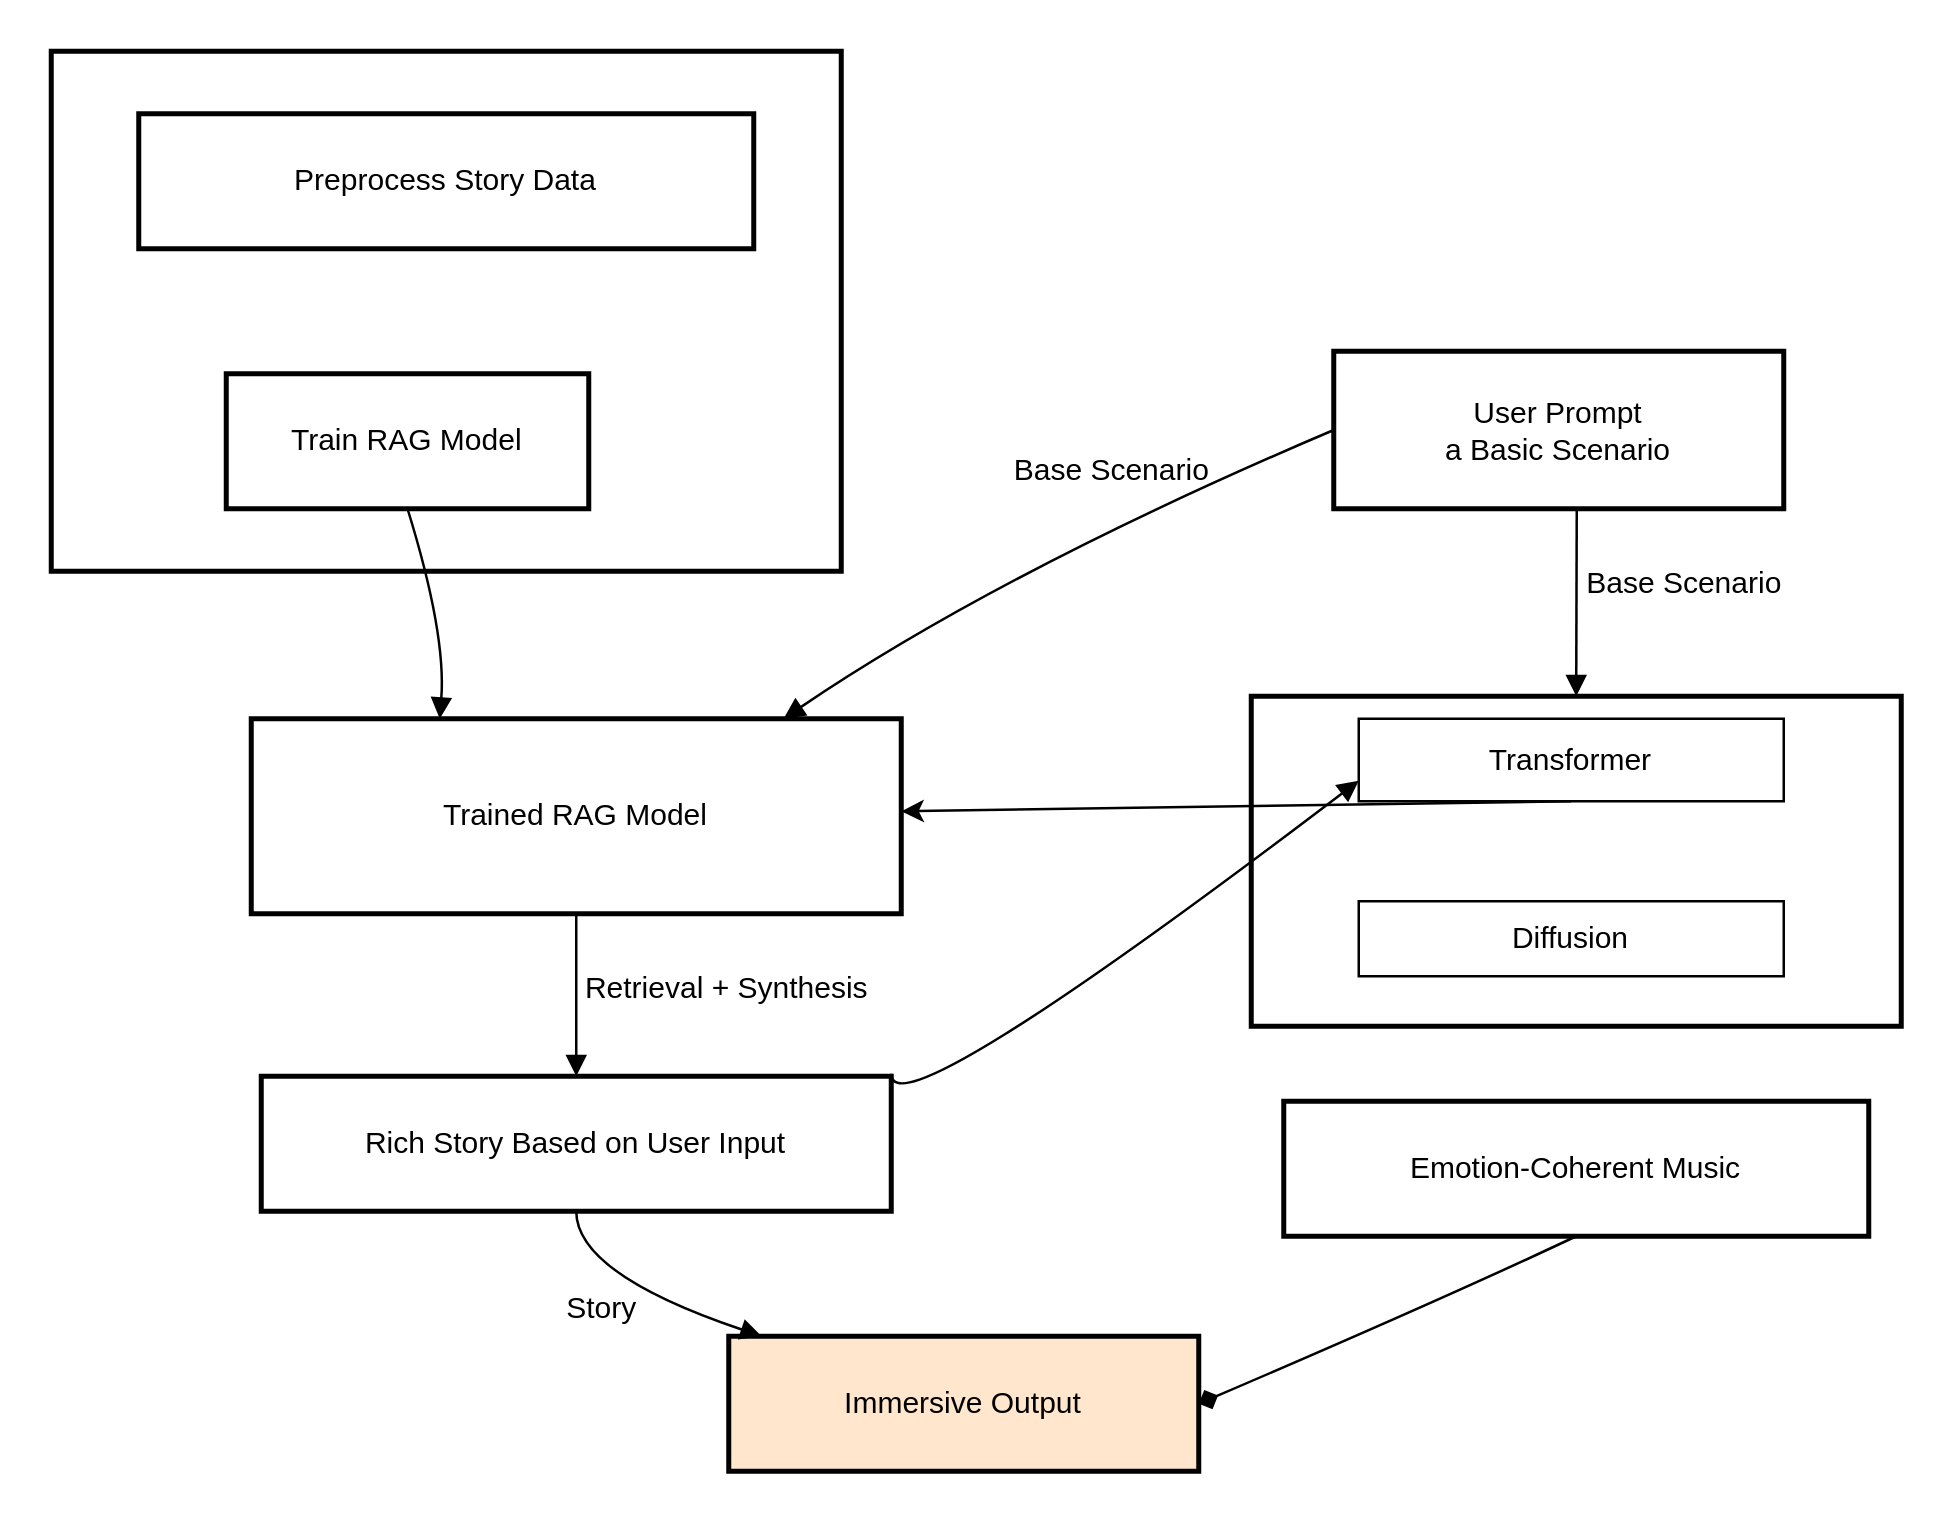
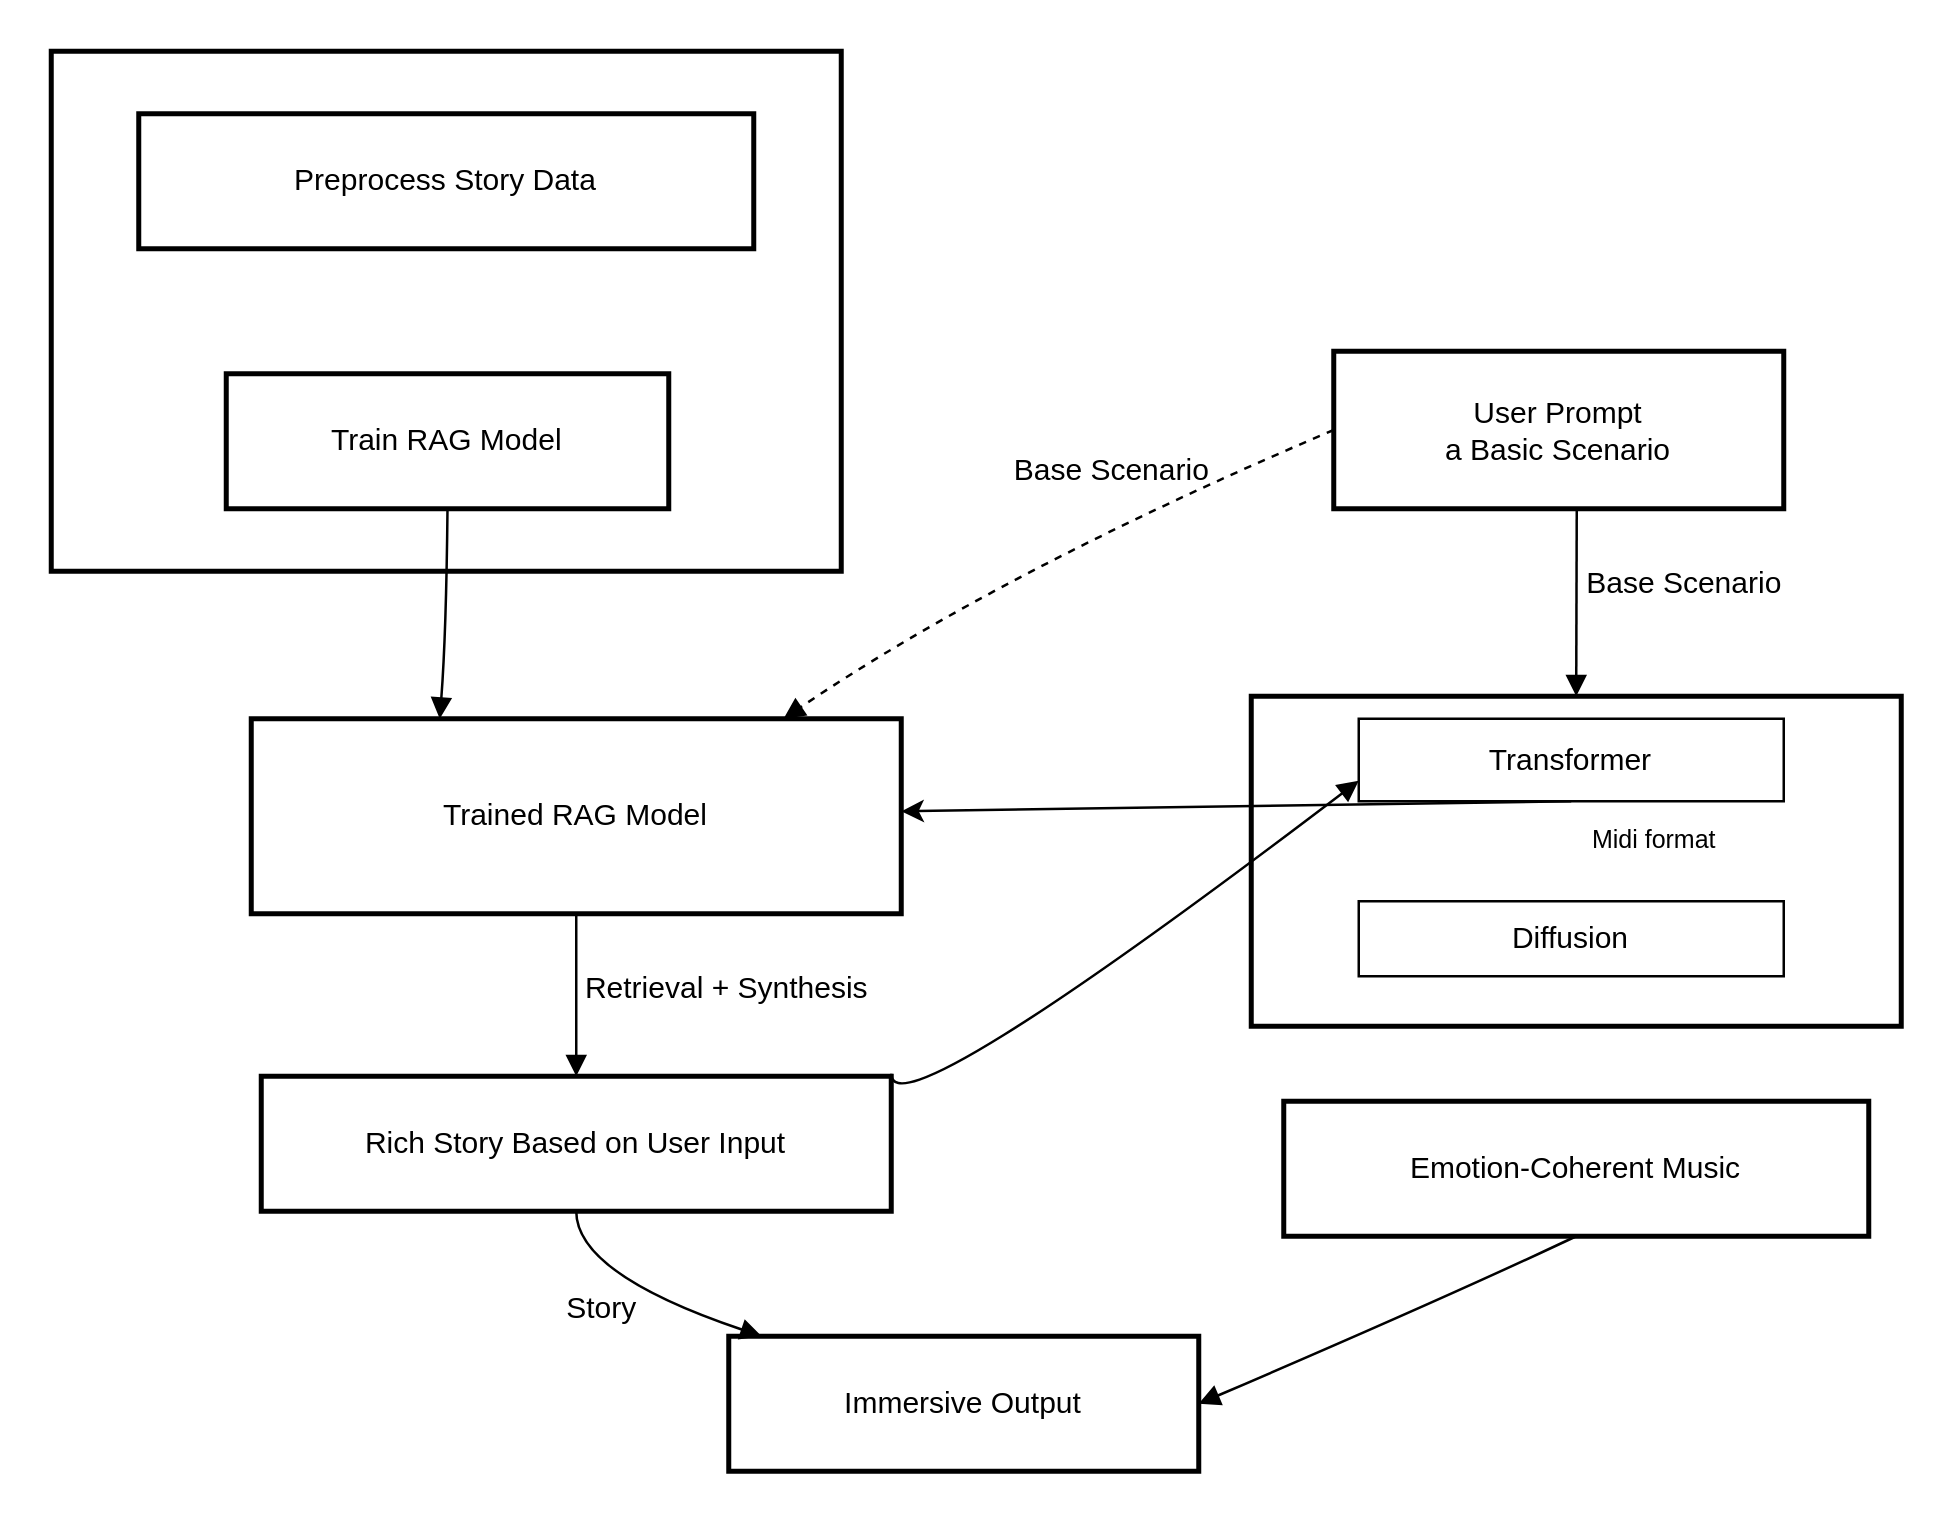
node "Train RAG Model": size 363x135 -> 443x135
edge "User Prompt a Basic Scenario" -> "Trained RAG Model": style solid -> dashed
node "Midi format": added
edge "Emotion-Coherent Music" -> "Immersive Output": arrowhead diamond -> block
node "Immersive Output": fillcolor #ffe6cc -> #ffffff
